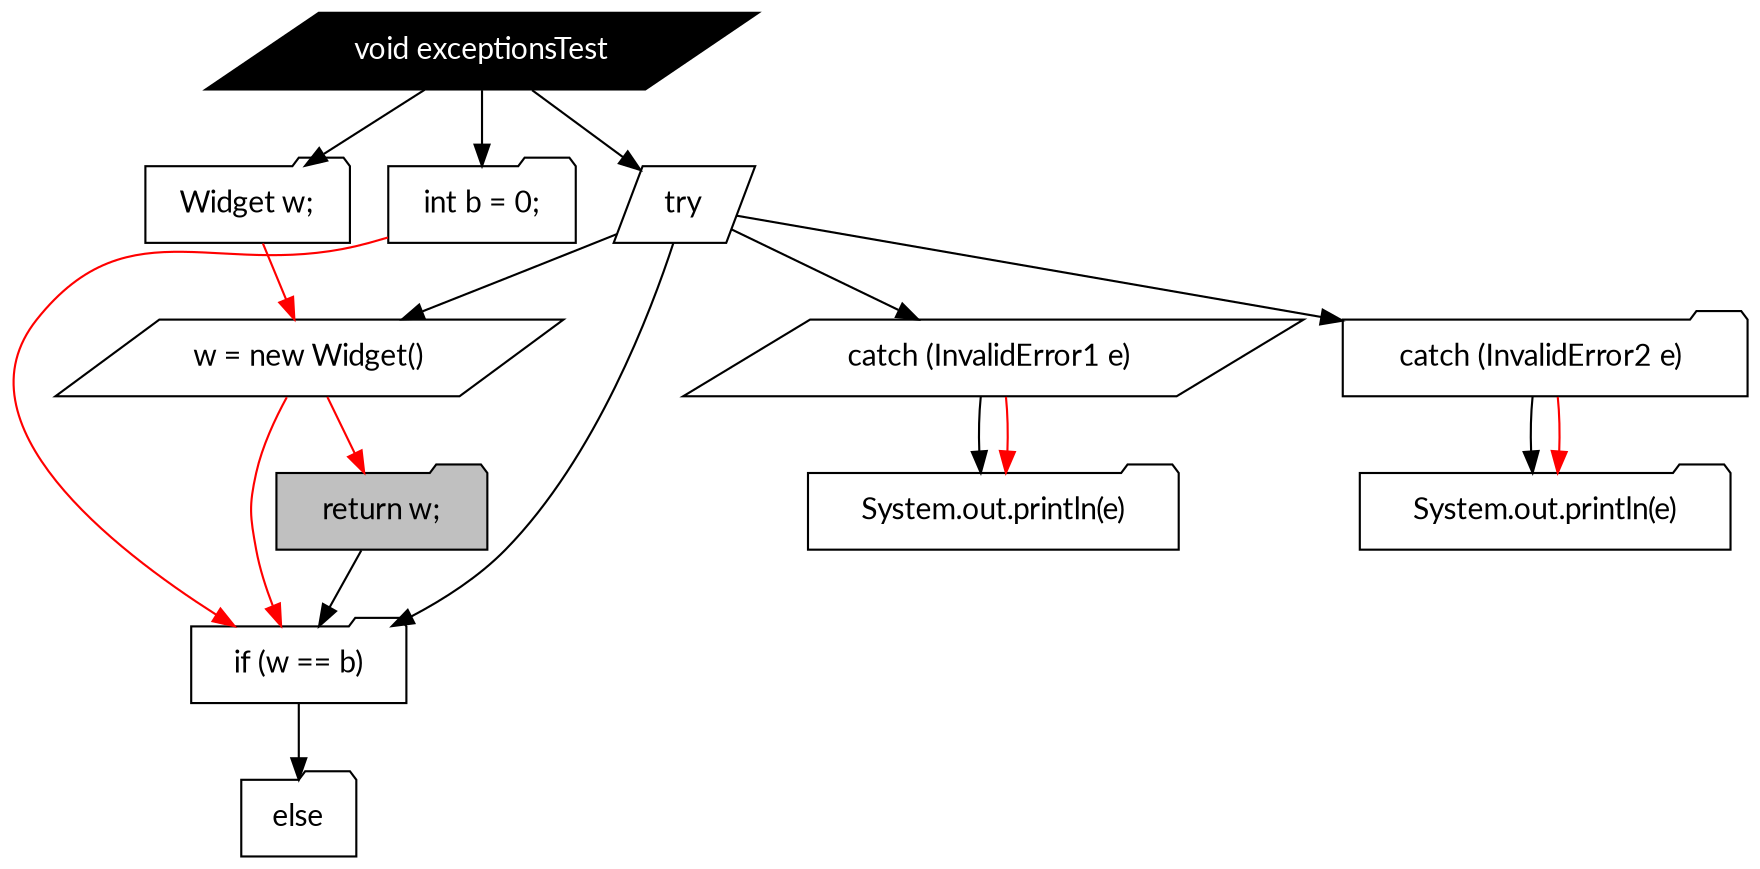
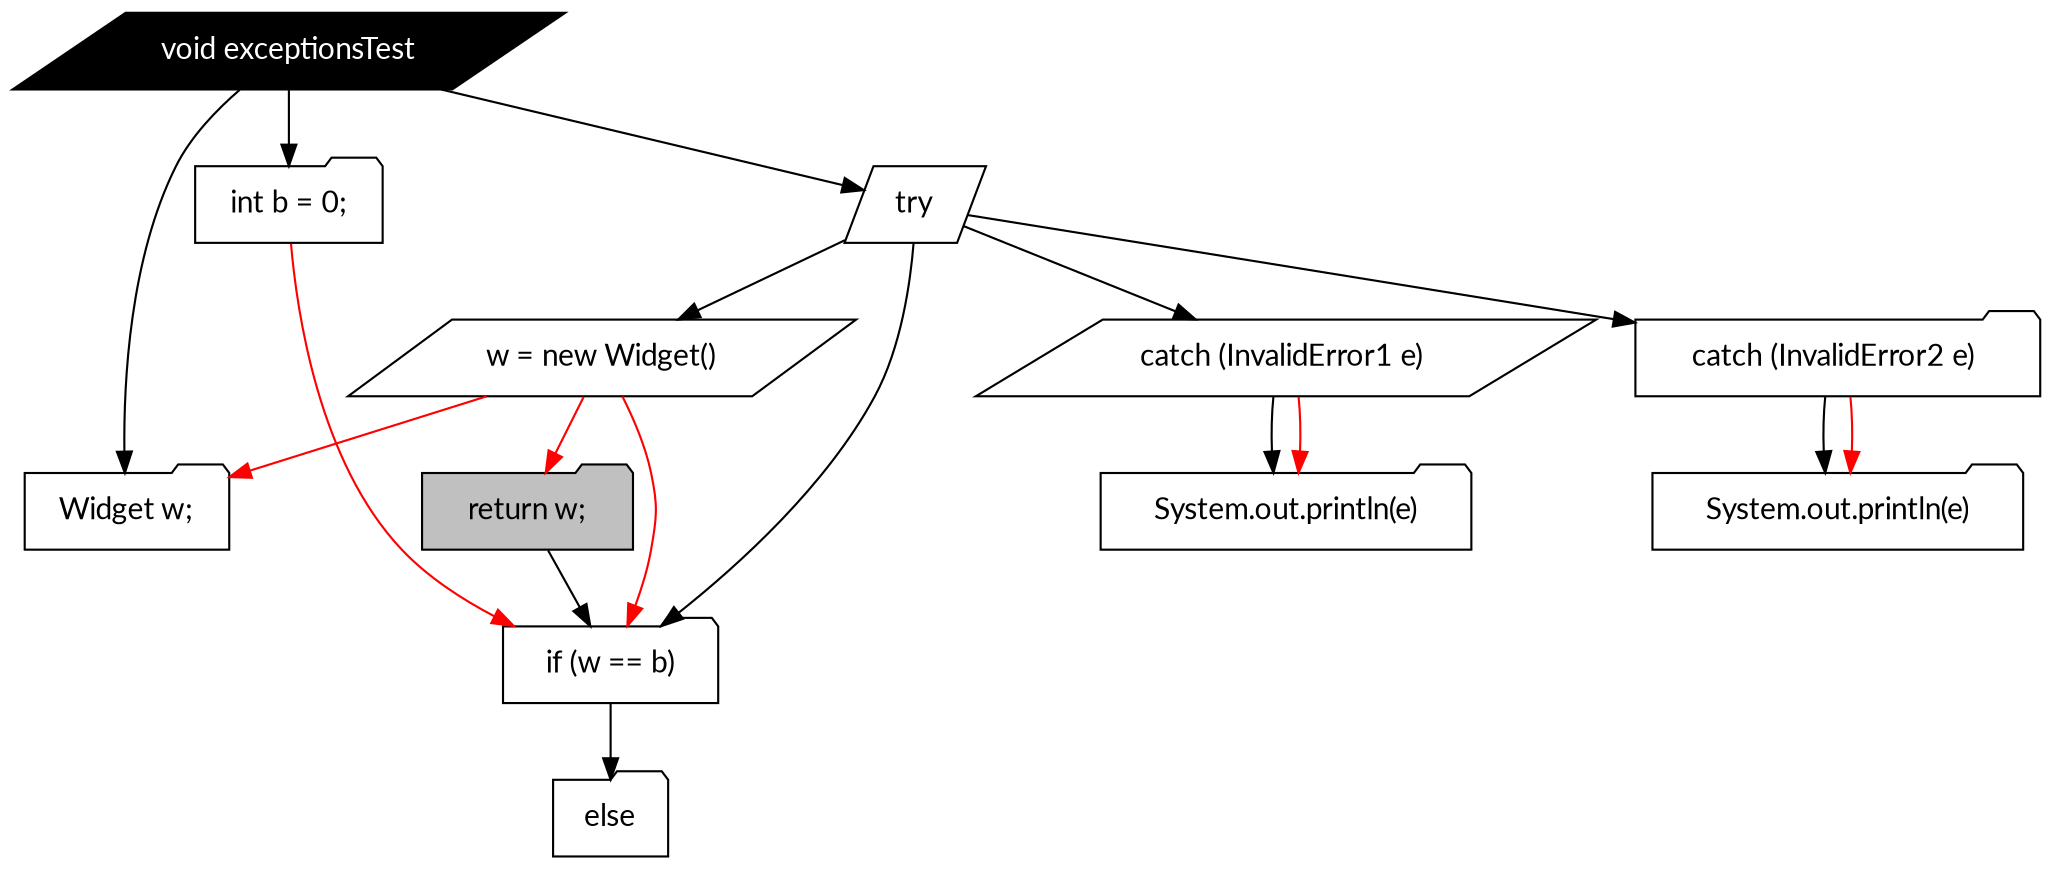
edge "Widget w;" -> "w = new Widget()": reversed
